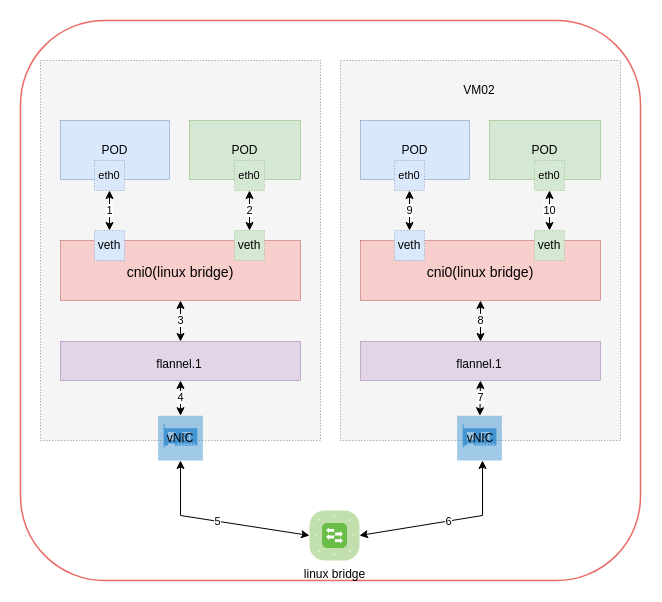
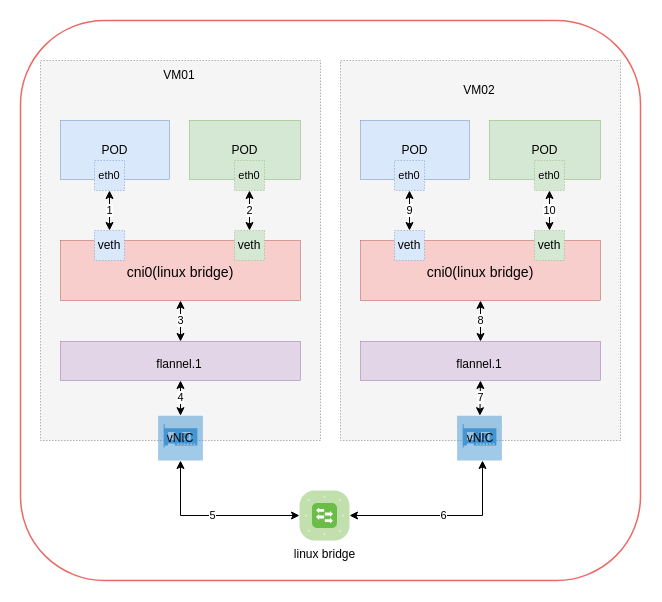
node "VM01": added
node "linux bridge": moved (335, 536) -> (325, 516)
